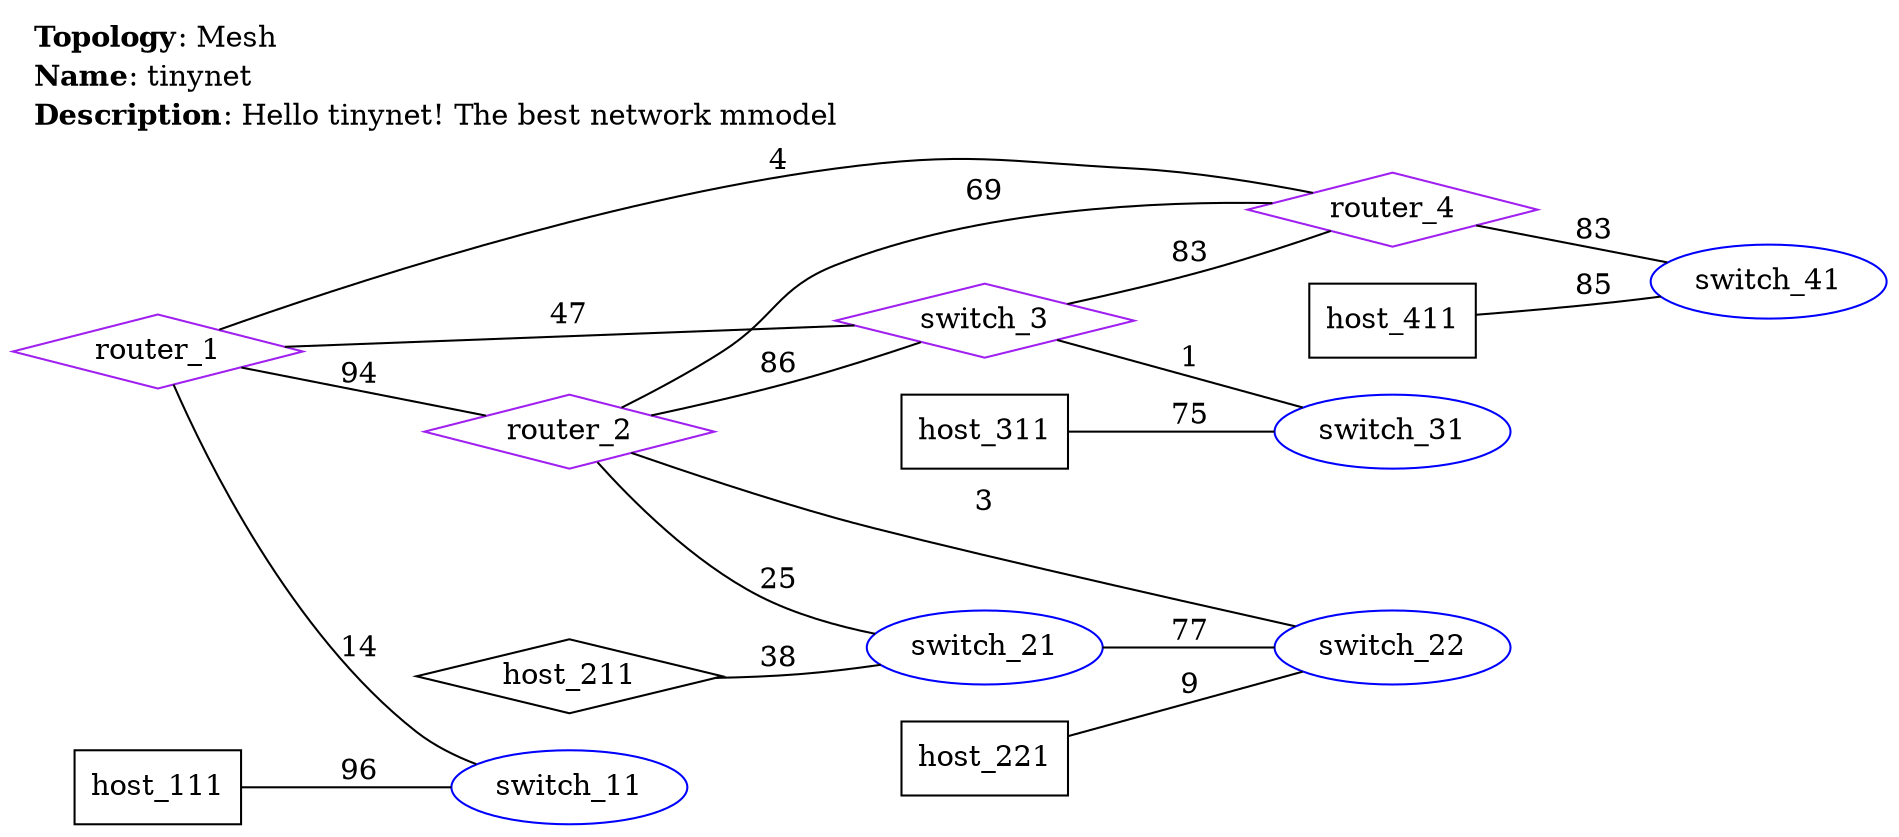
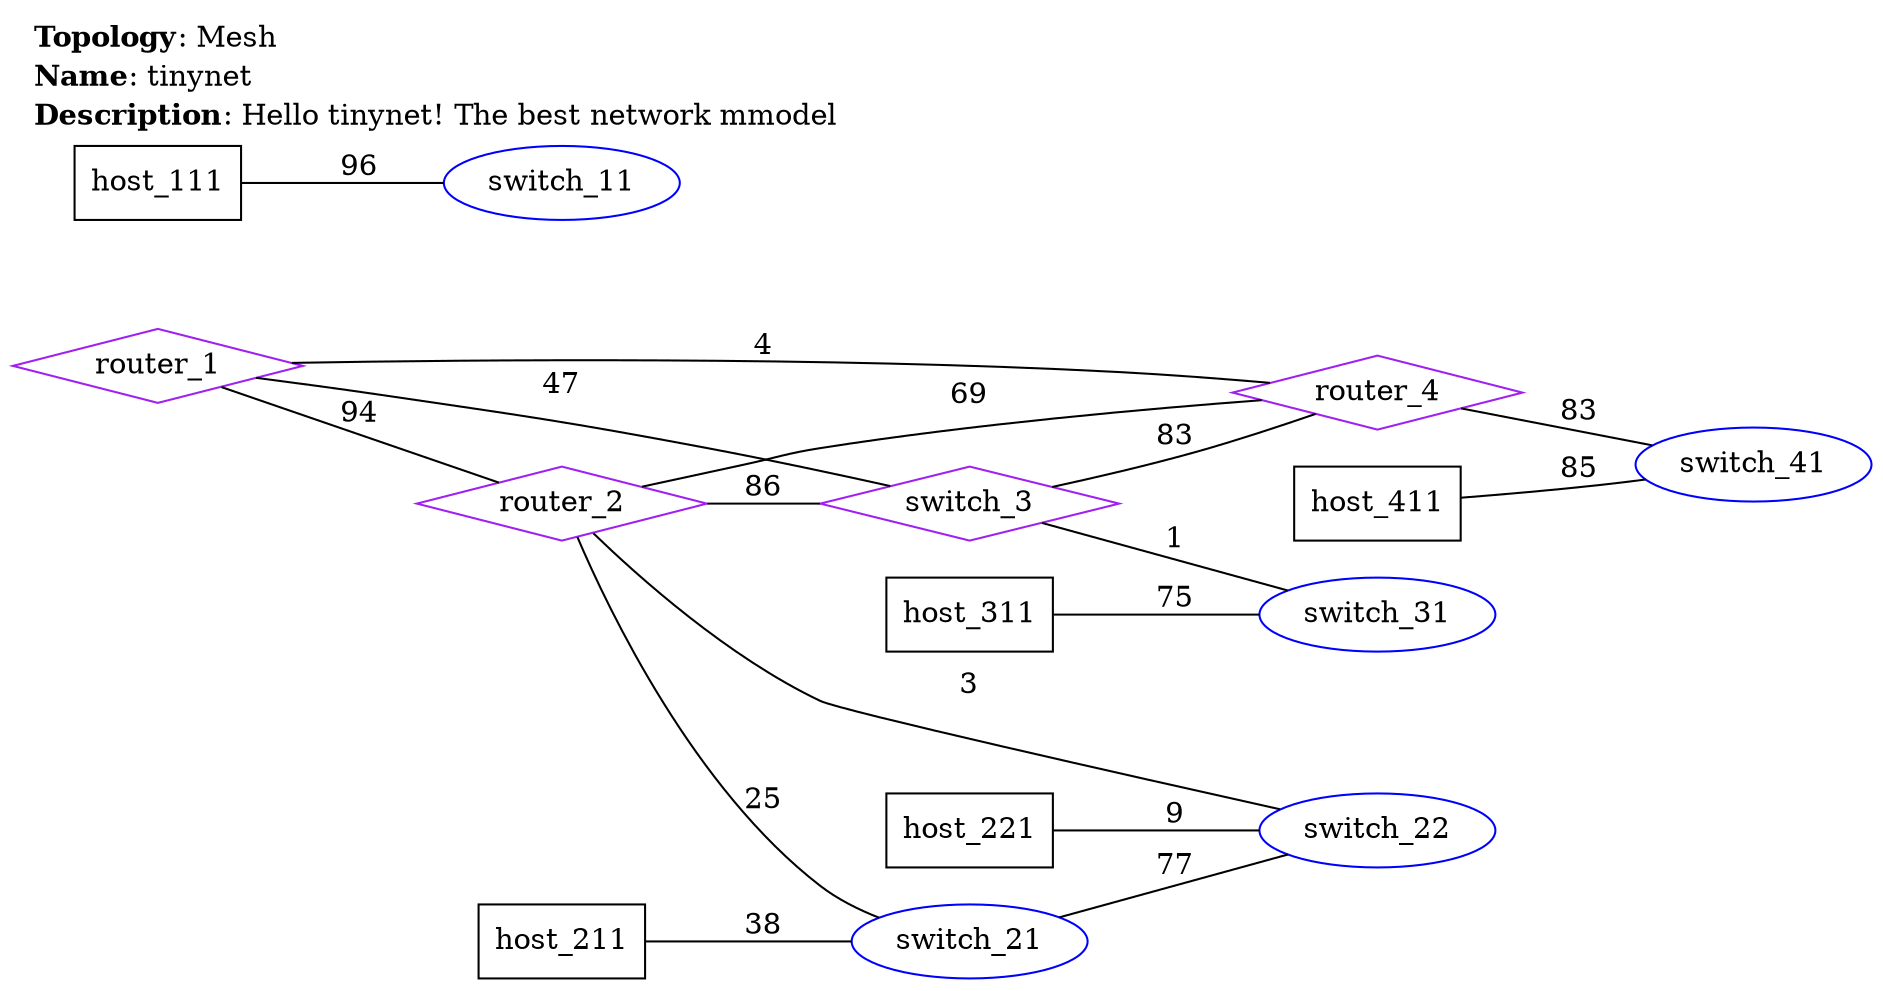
edge "router_1" -- "switch_11": removed, label "14"
node "host_211": shape diamond -> box
